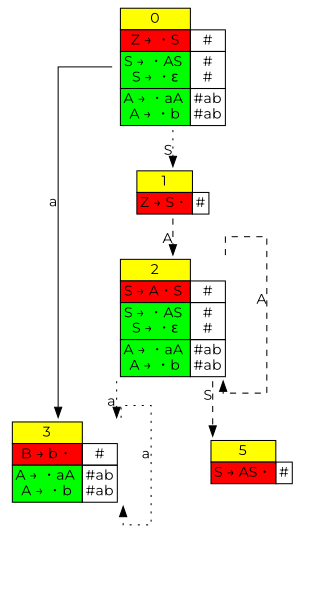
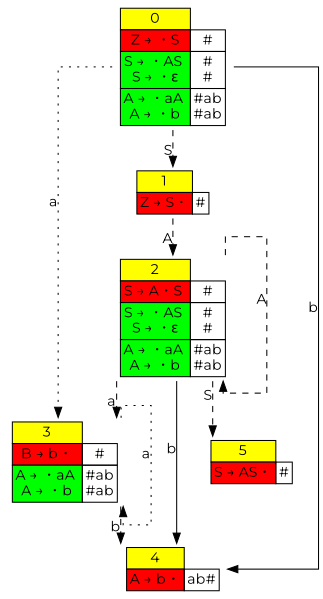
edge "0" -> "1": style dotted -> dashed
edge "0" -> "3": style solid -> dotted
edge "2" -> "3": style dotted -> dashed
node "4": added
